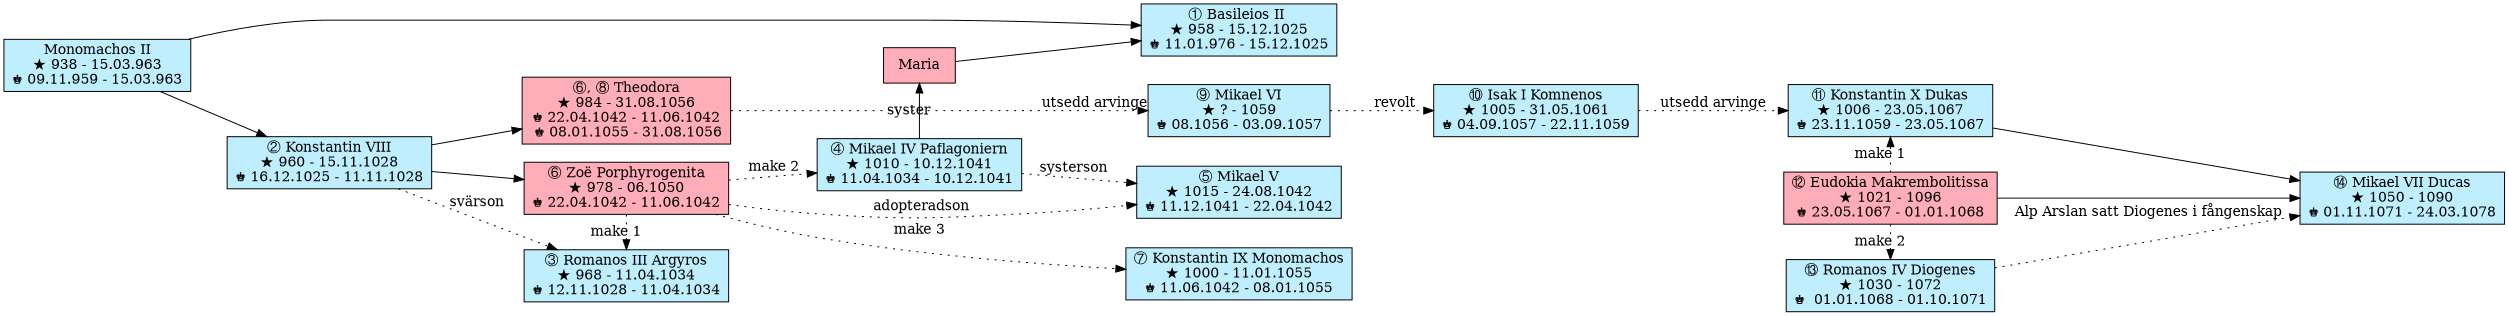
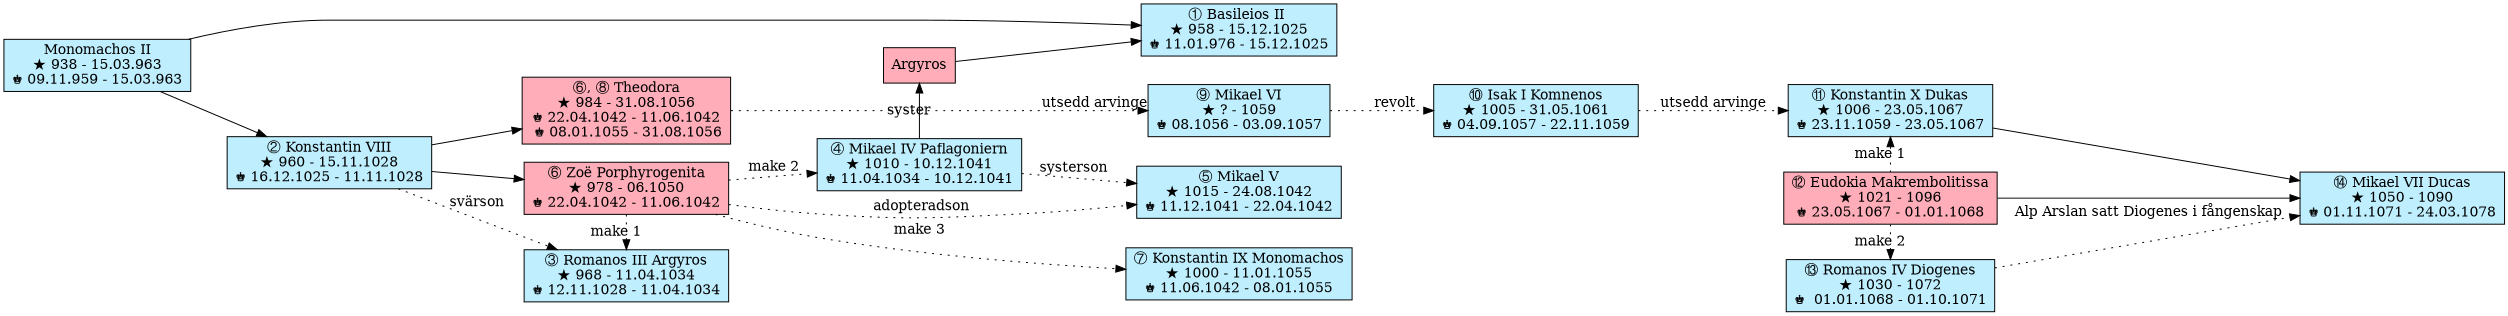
node "Maria": label "Maria" -> "Argyros"
